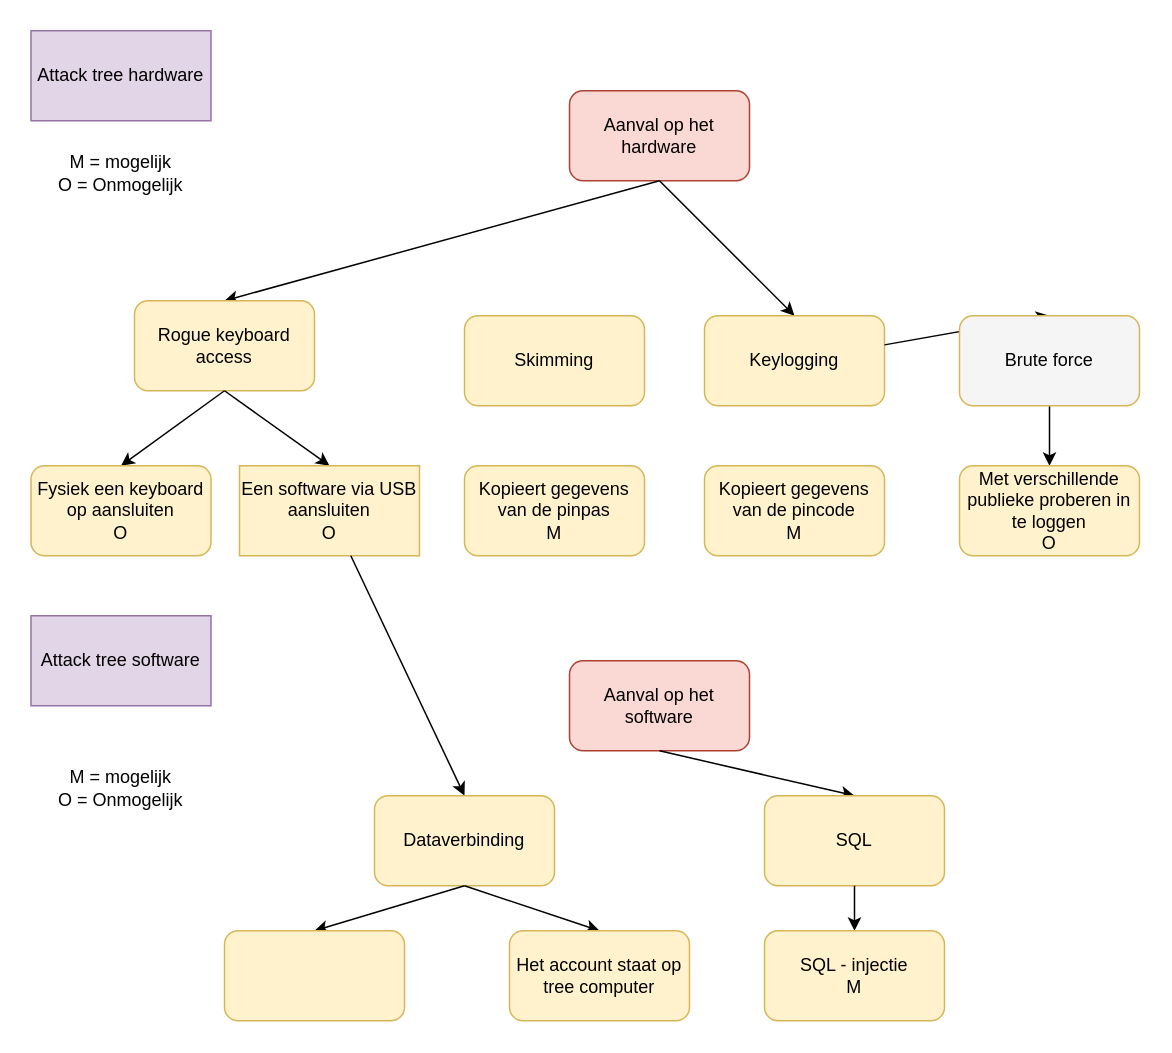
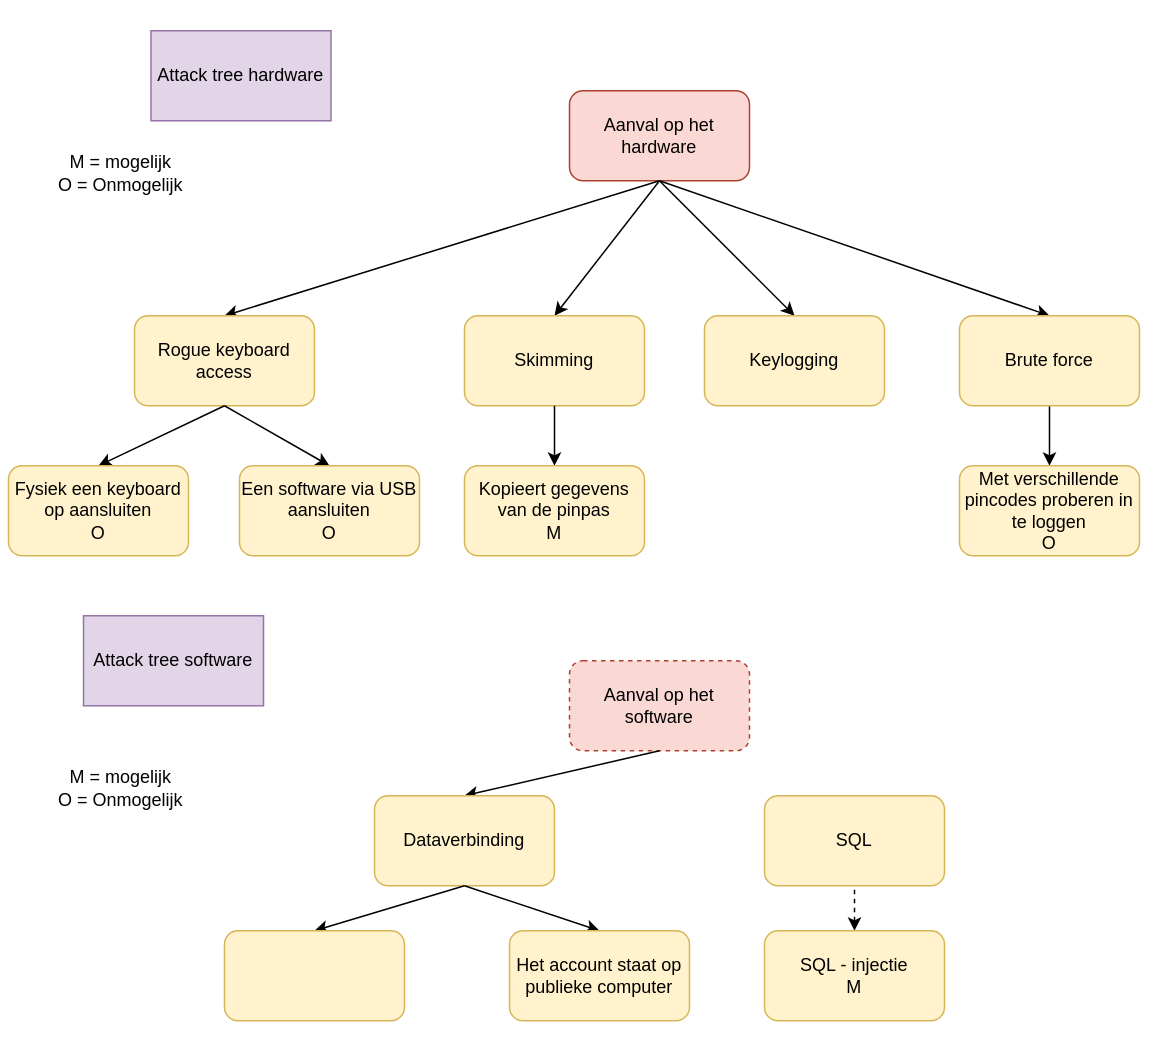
node "Attack tree hardware": moved (121, 76) -> (241, 76)
edge "Aanval op het hardware" -> "Skimming": added
edge "Keylogging" -> "Brute force": now "Aanval op het hardware" -> "Brute force"
node "Rogue keyboard access": moved (224, 346) -> (224, 361)
node "Brute force": fillcolor #f5f5f5 -> #fff2cc
edge "Skimming" -> "Kopieert gegevens van de pinpas M": added
node "Fysiek een keyboard op aansluiten O": moved (121, 511) -> (98, 511)
node "Een software via USB aansluiten O": shape rectangle -> rounded rectangle
node "Kopieert gegevens van de pincode M": removed
node "Met verschillende publieke proberen in te loggen O": label "Met verschillende publieke proberen in te loggen O" -> "Met verschillende pincodes proberen in te loggen O"
node "Attack tree software": moved (121, 661) -> (173, 661)
edge "Een software via USB aansluiten O" -> "Dataverbinding": now "Aanval op het software" -> "Dataverbinding"
node "Aanval op het software": style solid -> dashed
edge "Aanval op het software" -> "SQL": removed
edge "SQL" -> "SQL - injectie M": style solid -> dashed
node "Het account staat op tree computer": label "Het account staat op tree computer" -> "Het account staat op publieke computer"
